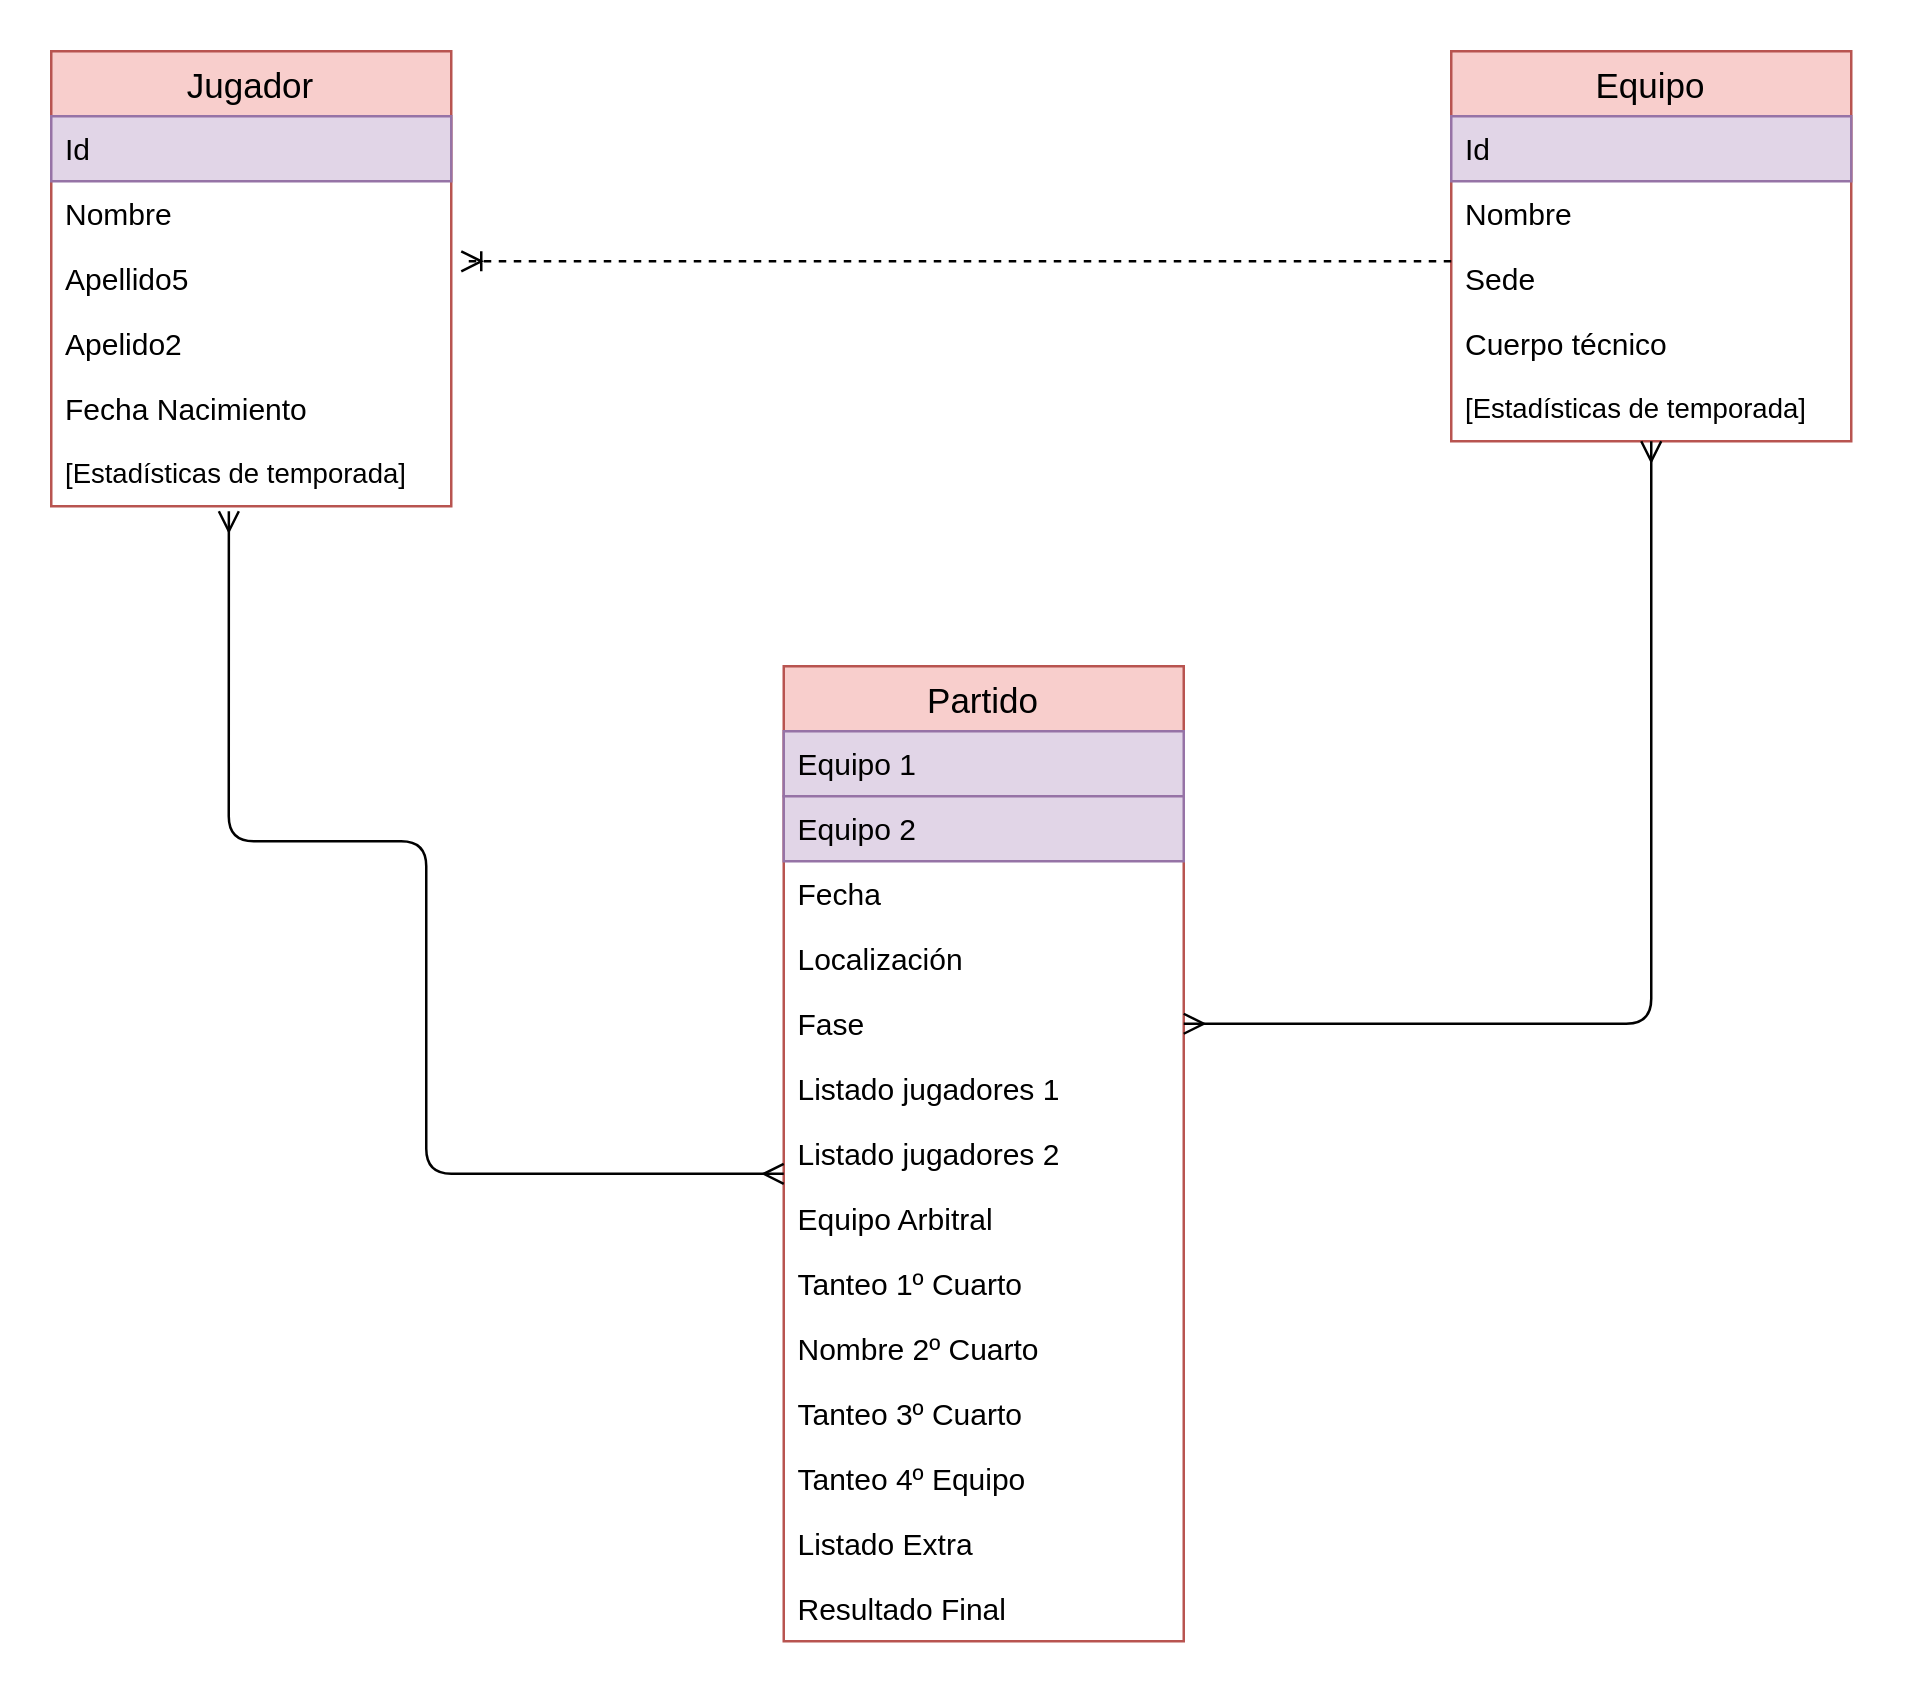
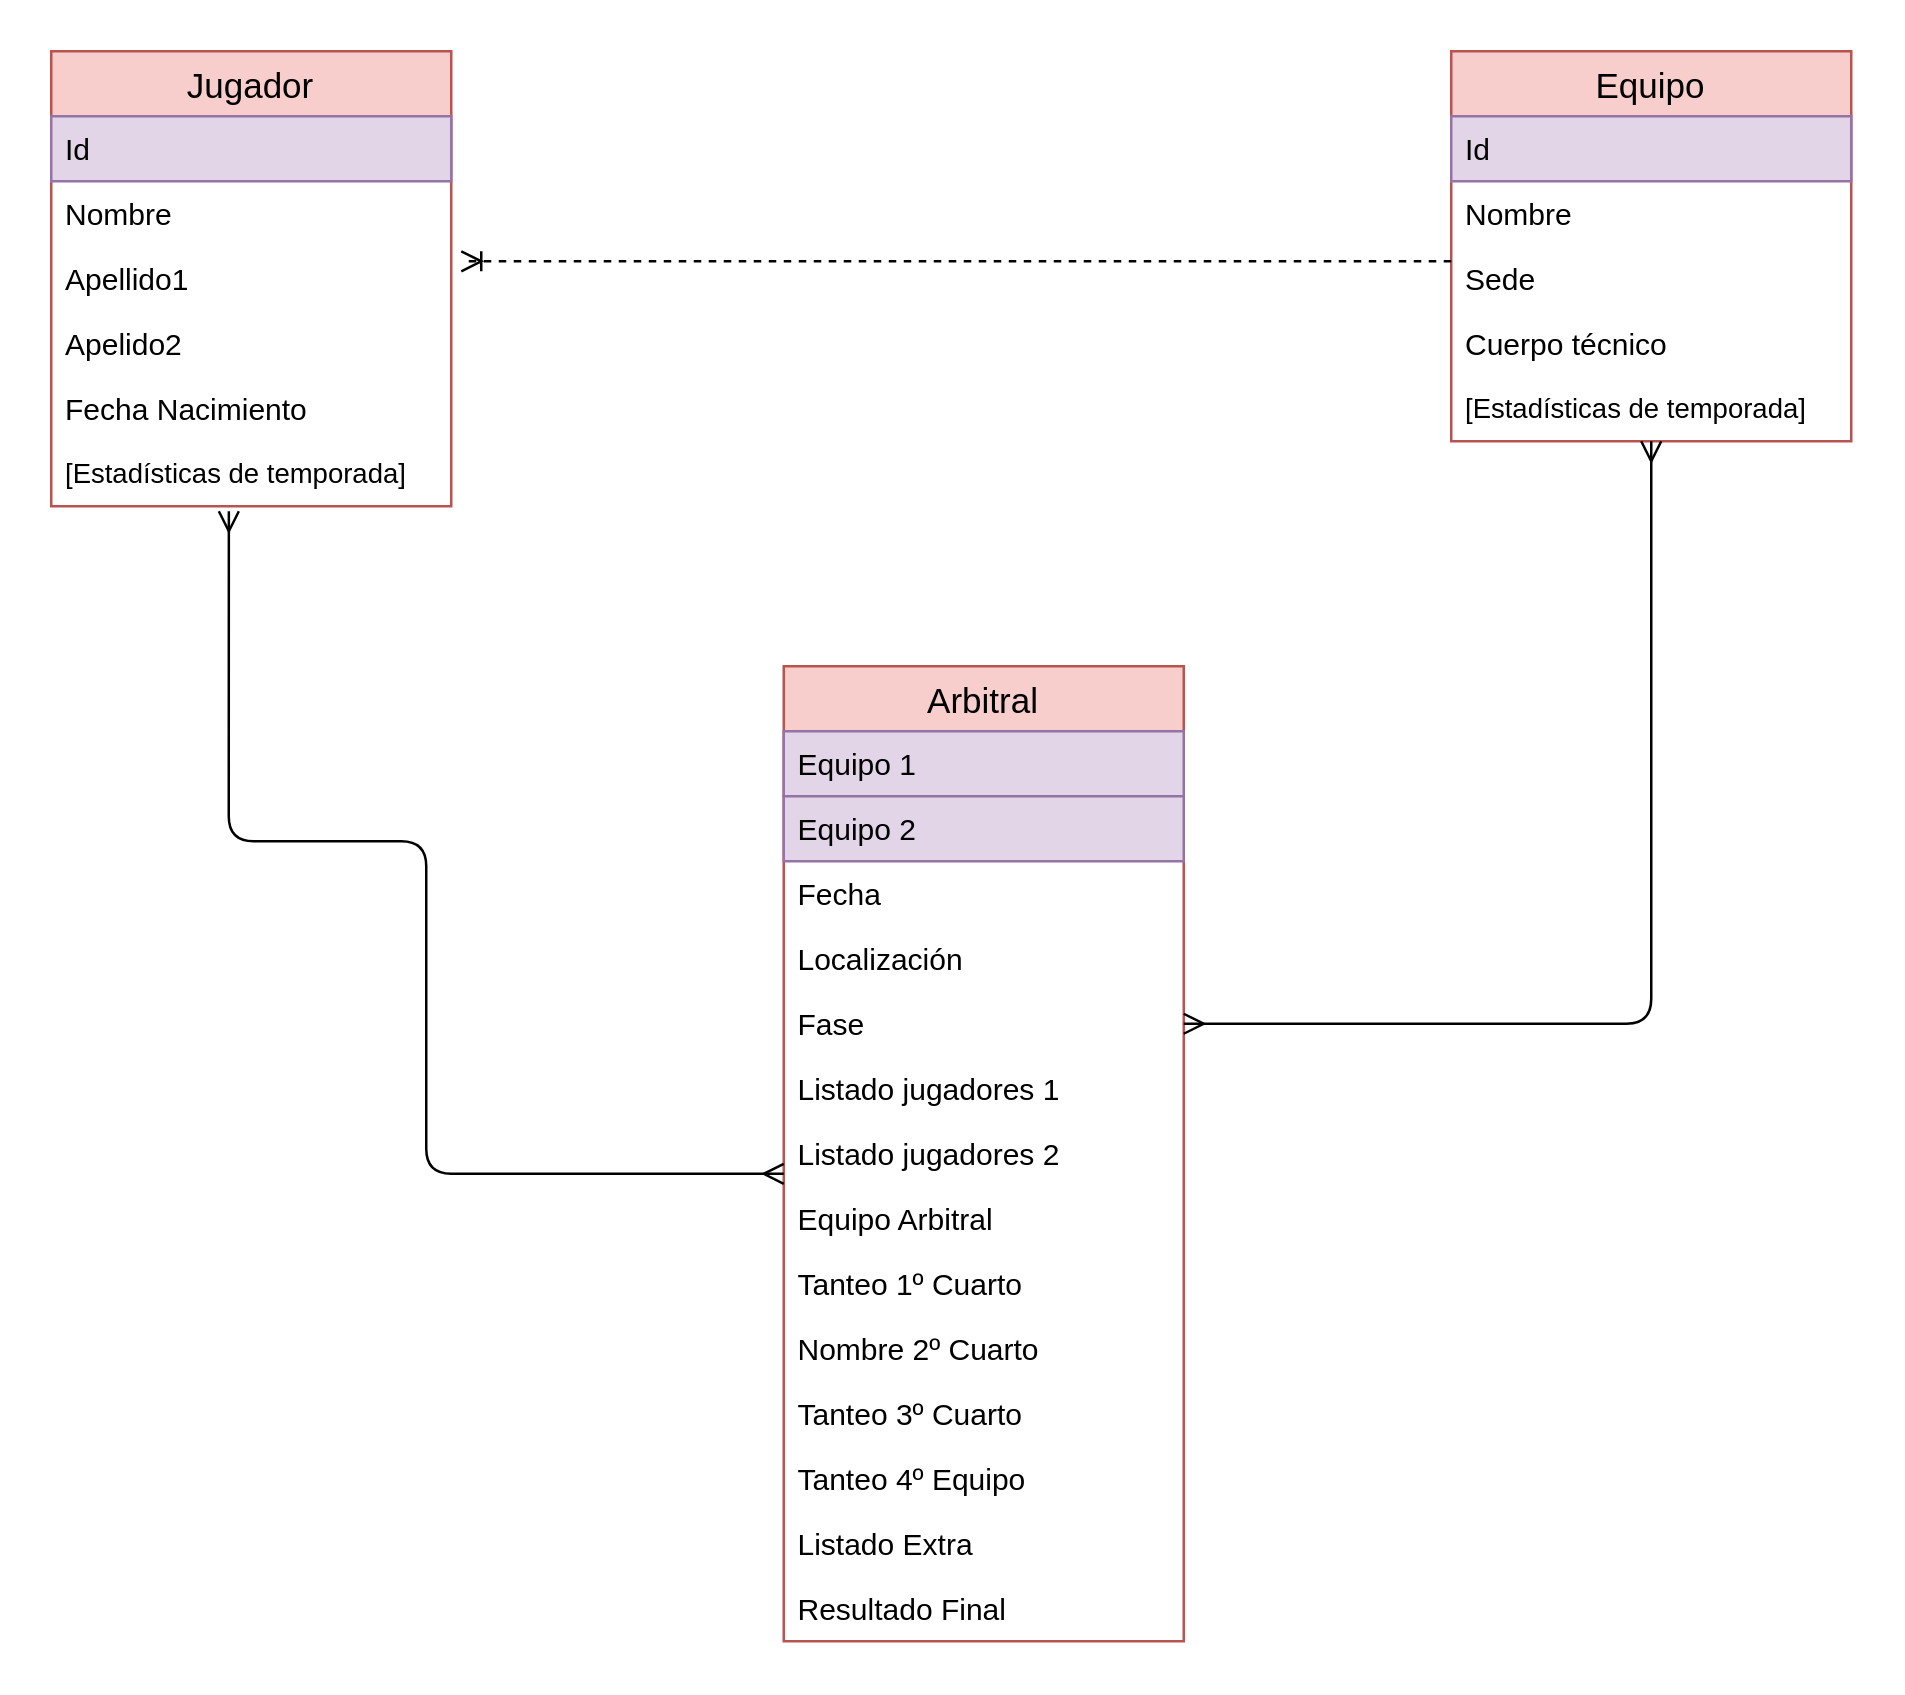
node "Apellido5": label "Apellido5" -> "Apellido1"
node "Partido": label "Partido" -> "Arbitral"
